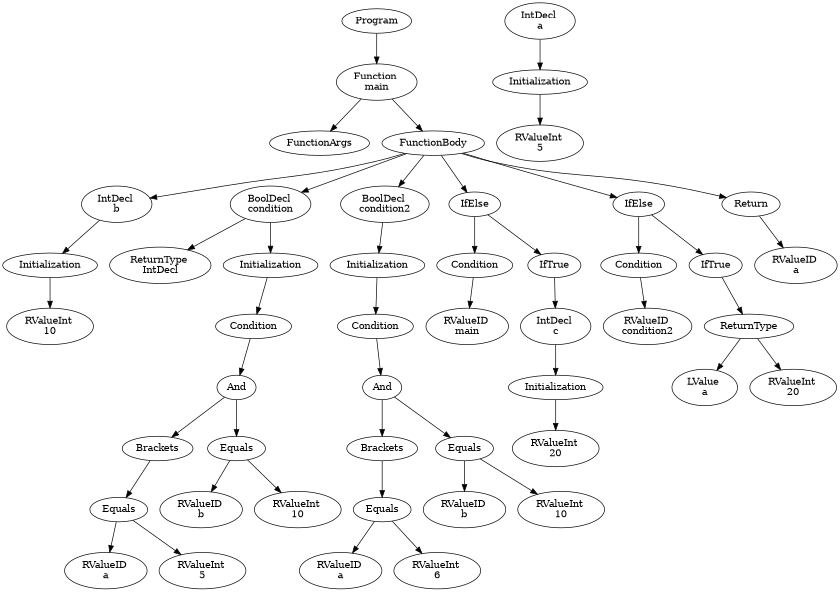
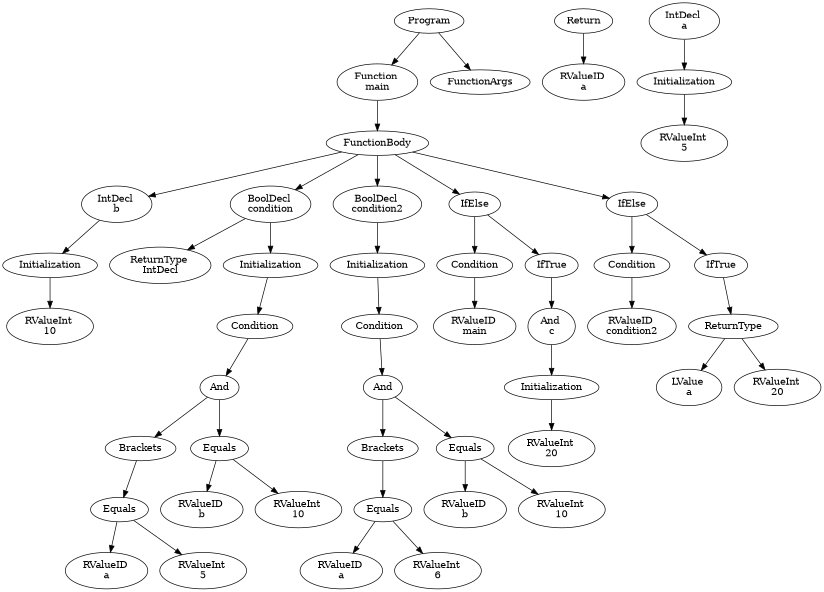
edge "Function main" -> "FunctionArgs": now "Program" -> "FunctionArgs"
edge "FunctionBody" -> "Return": removed
node "IntDecl c": label "IntDecl c" -> "And c"
